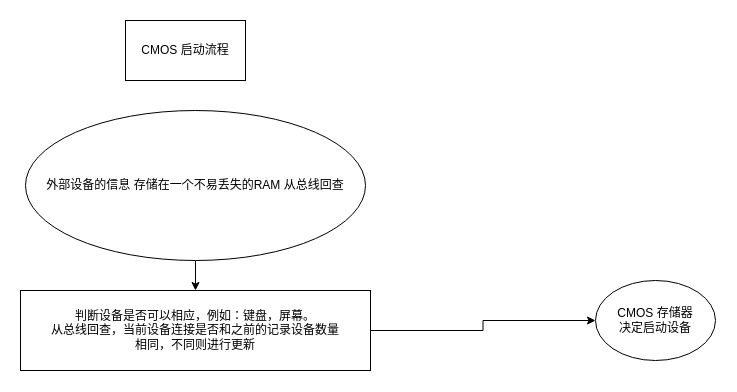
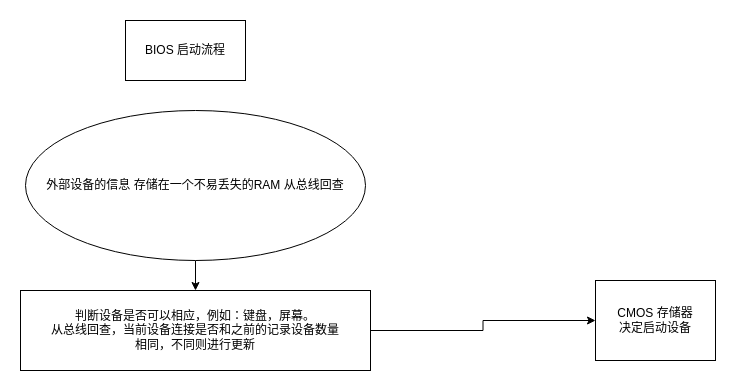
node "CMOS 启动流程": label "CMOS 启动流程" -> "BIOS 启动流程"
node "CMOS 存储器 决定启动设备": shape ellipse -> rectangle
